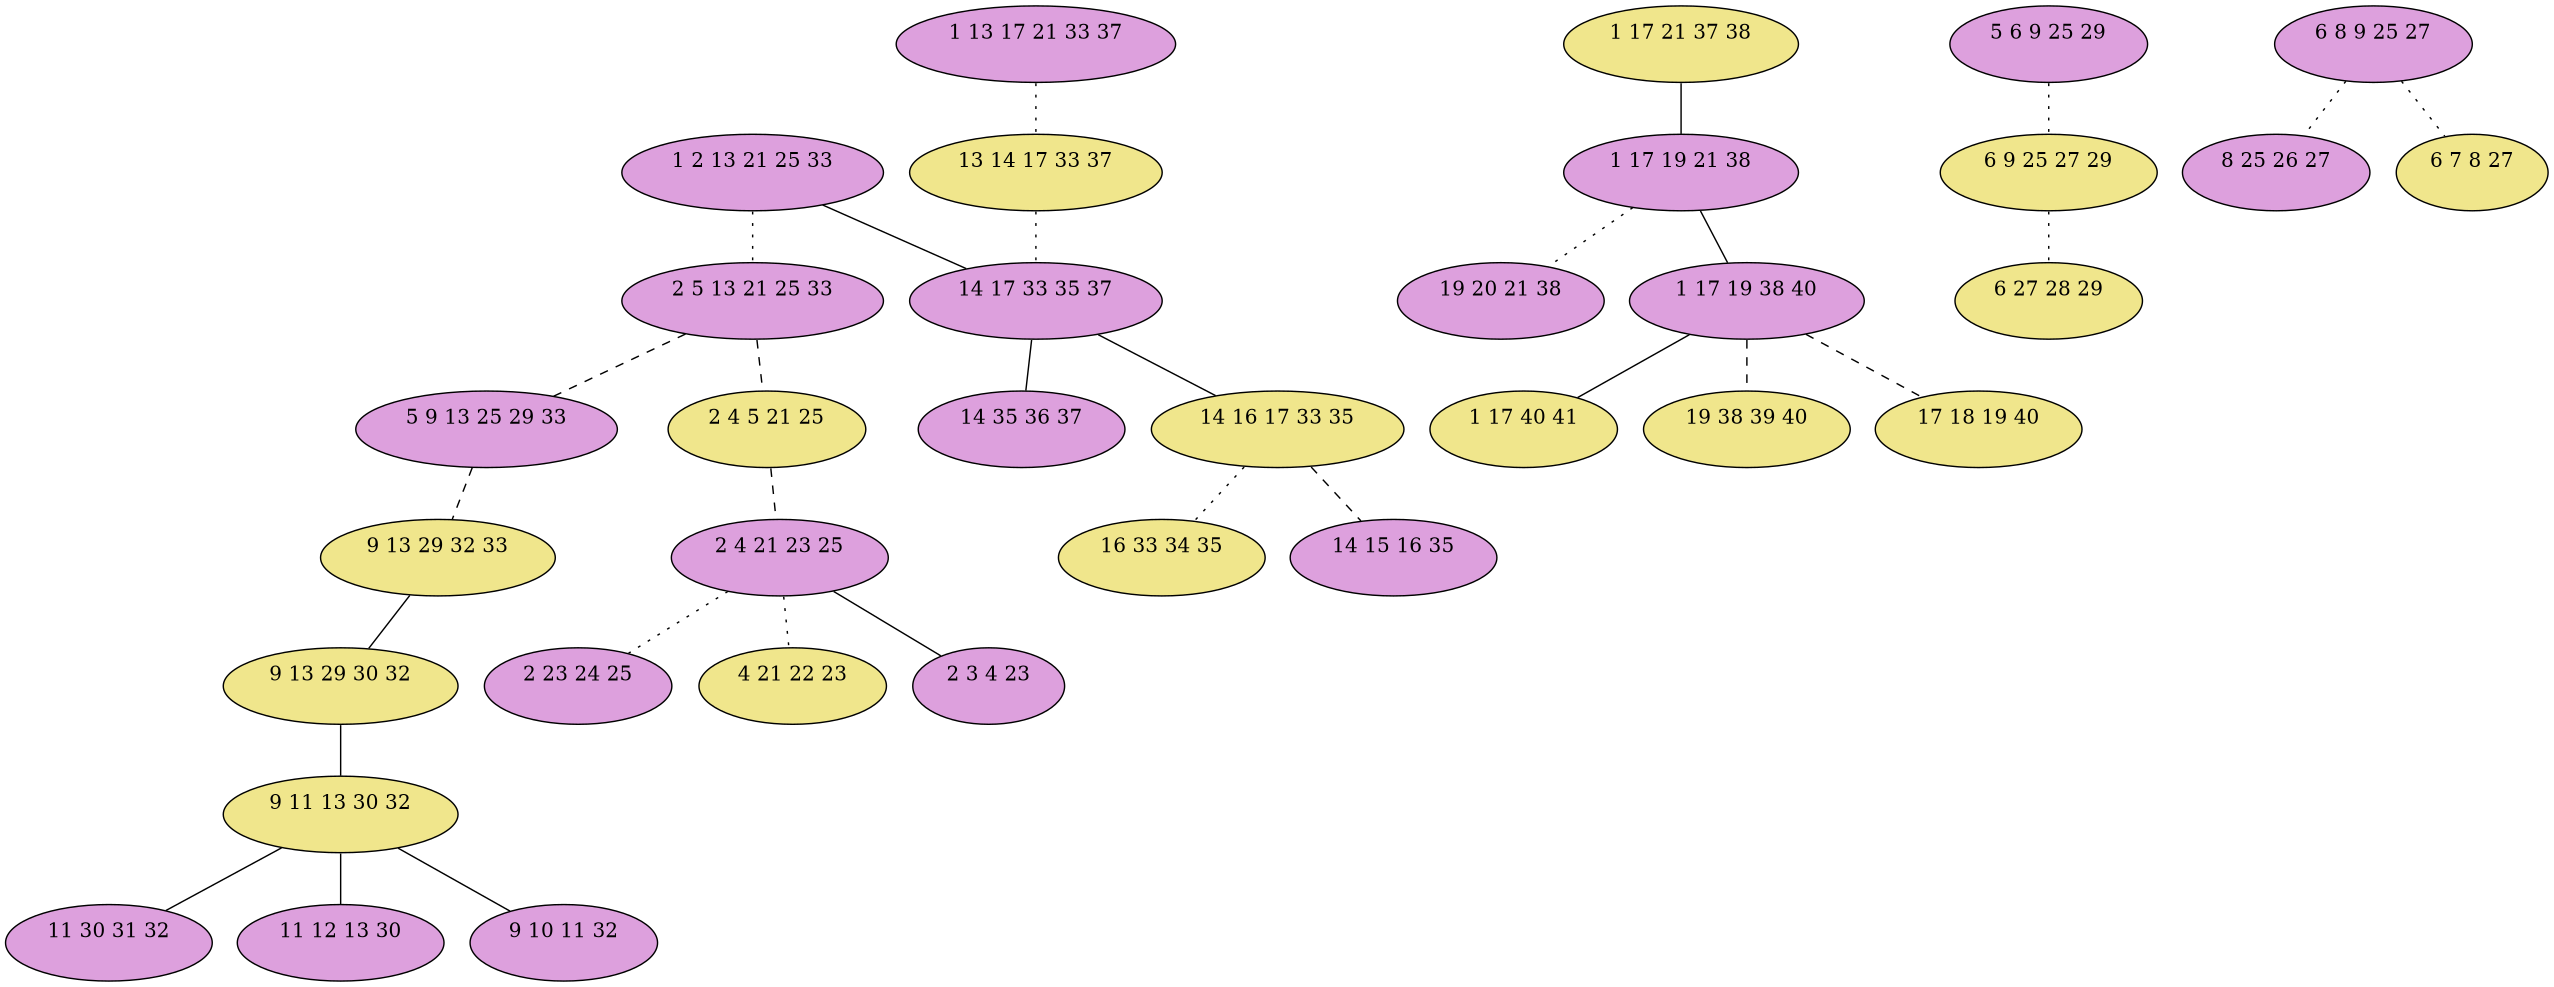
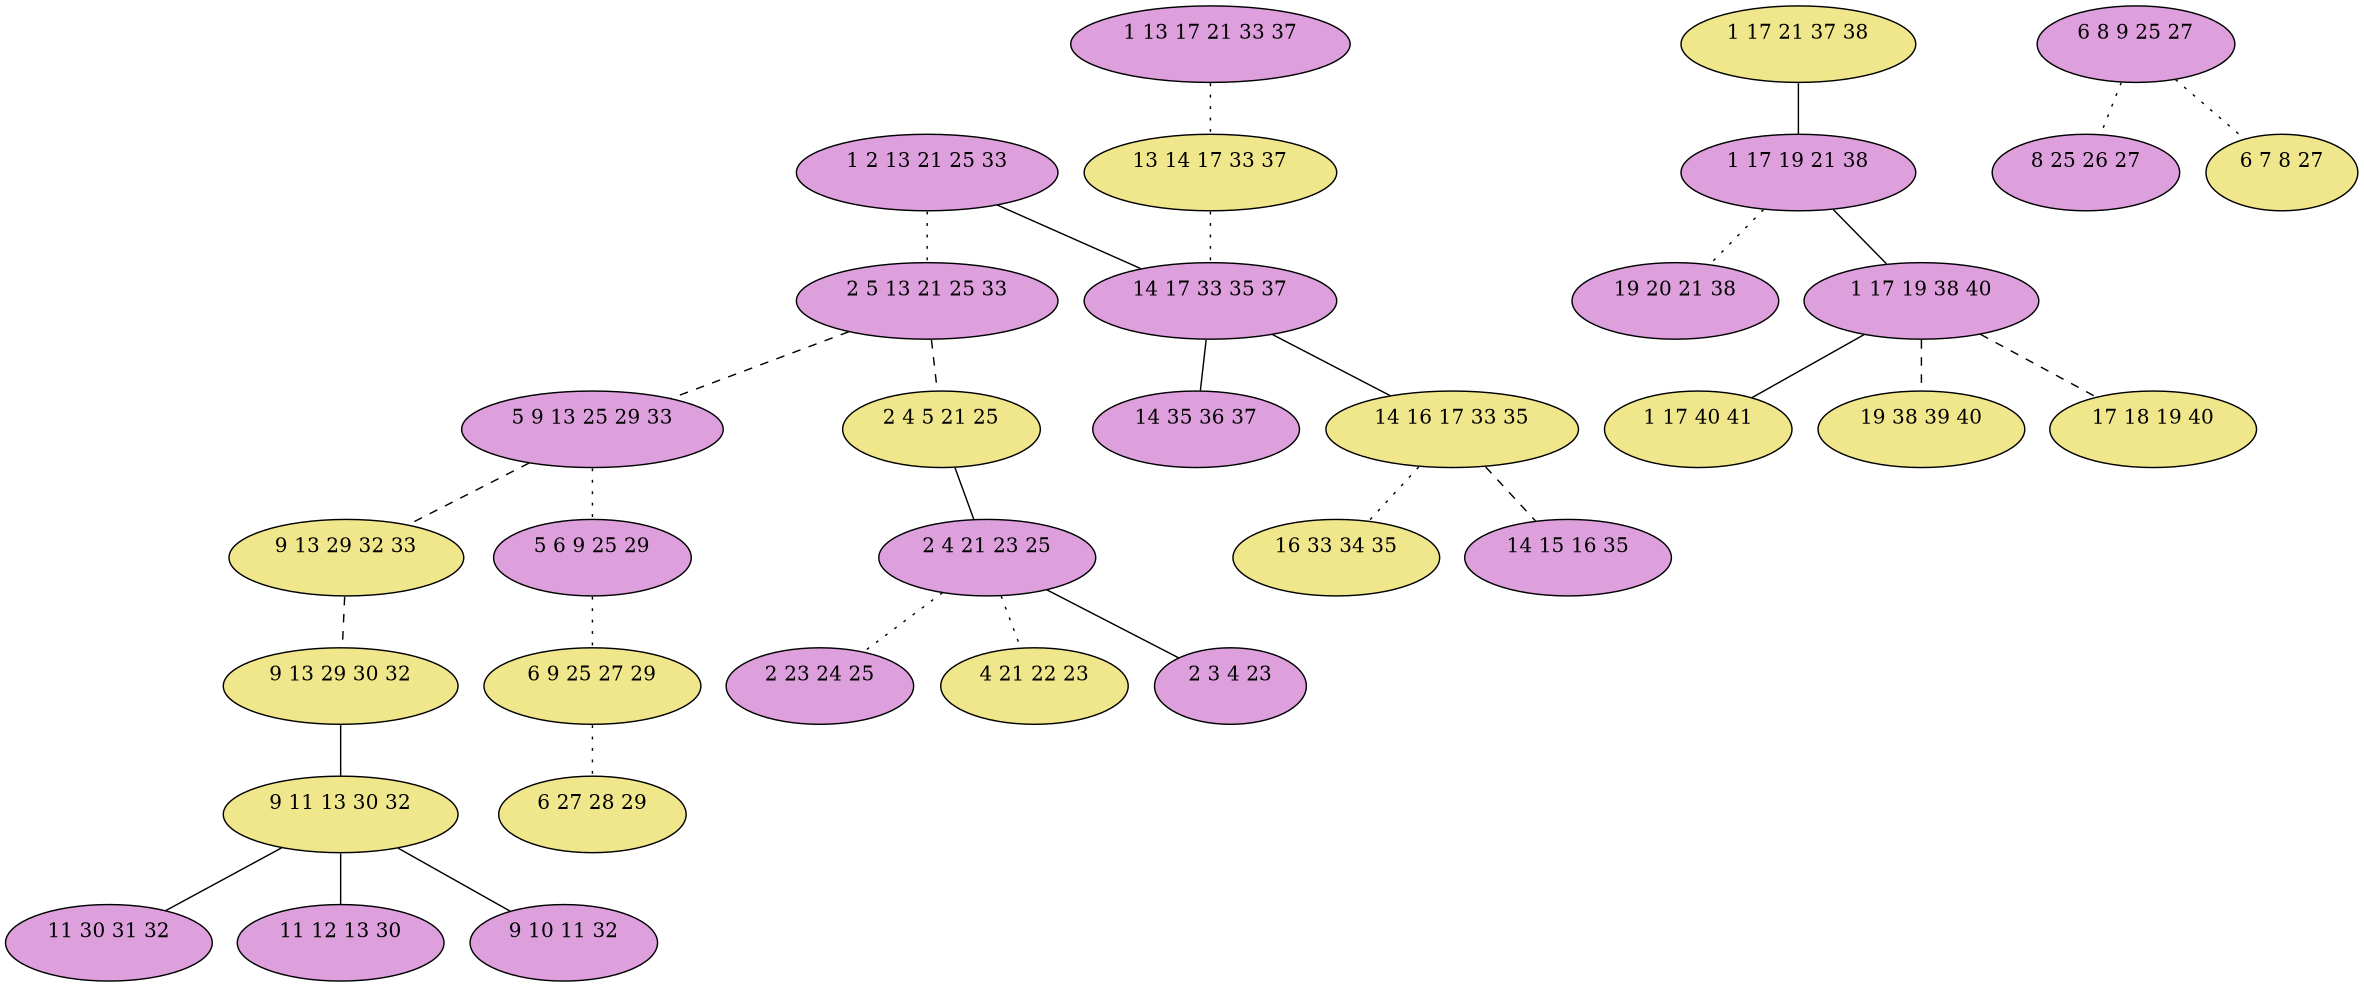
edge "5 9 13 25 29 33" -- "5 6 9 25 29": added
edge "2 4 5 21 25" -- "2 4 21 23 25": style dashed -> solid
edge "9 13 29 32 33" -- "9 13 29 30 32": style solid -> dashed
